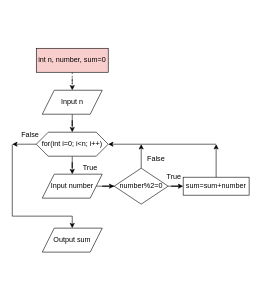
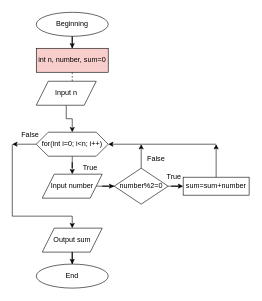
node "Beginning": added
edge "Beginning" -> "int n, number, sum=0": added
node "Input n": moved (72, 102) -> (66, 93)
edge "Output sum" -> "End": added
node "End": added
